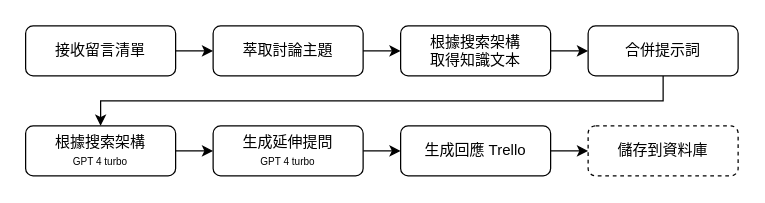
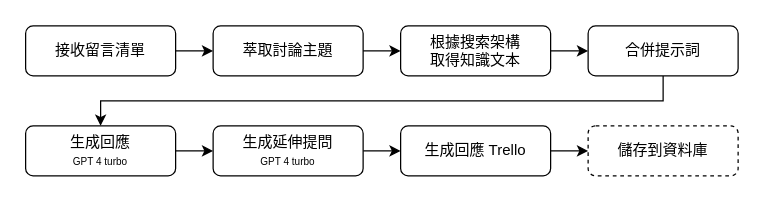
node "根據搜索架構 GPT 4 turbo": label "根據搜索架構 GPT 4 turbo" -> "生成回應 GPT 4 turbo"
